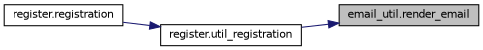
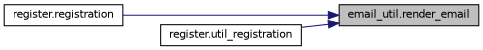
edge "register.registration" -> "register.util_registration": now "register.registration" -> "email_util.render_email"
